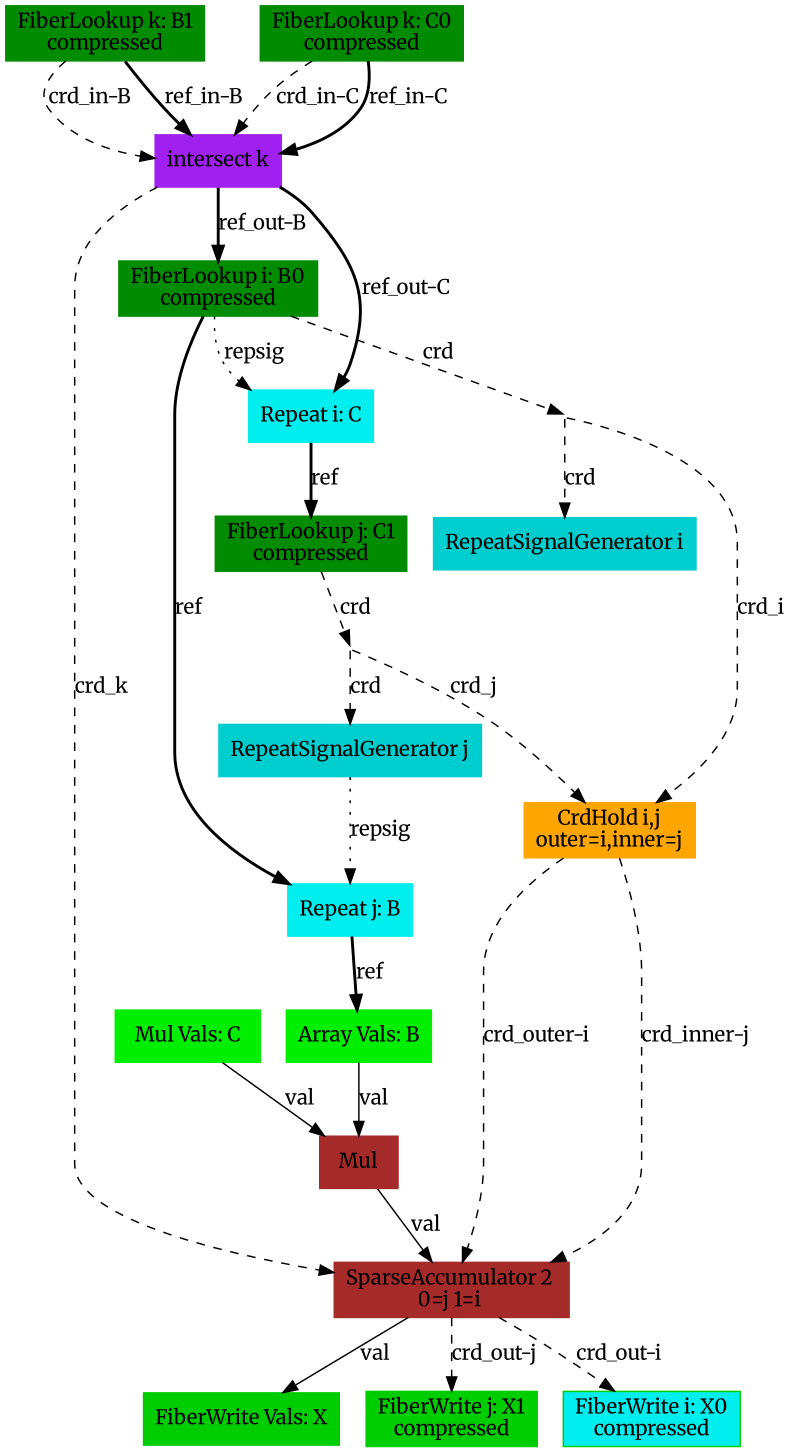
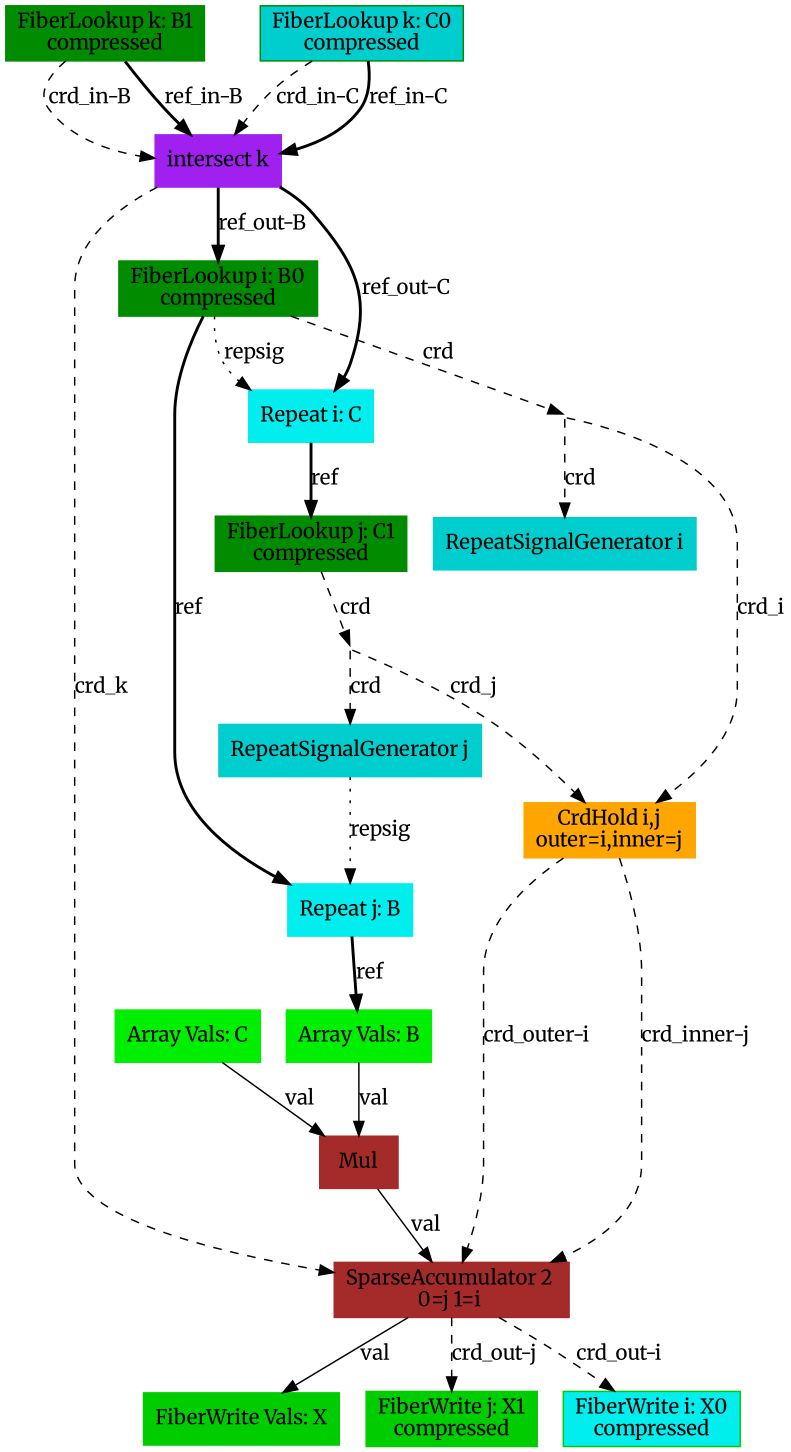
node "FiberLookup k: C0 compressed": fillcolor green4 -> cyan3
node "Mul Vals: C": label "Mul Vals: C" -> "Array Vals: C"
